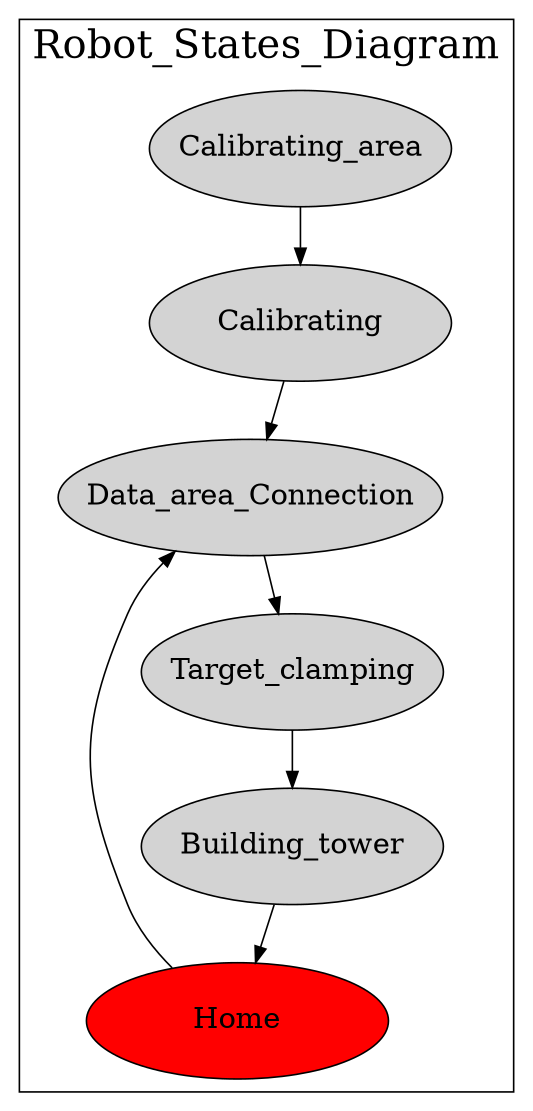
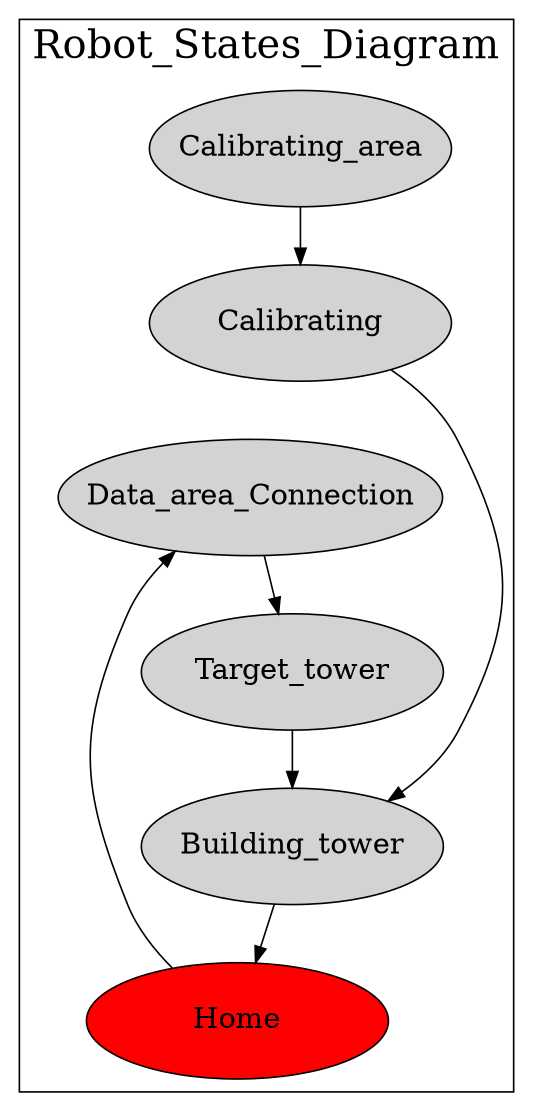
edge "Calibrating" -> "Data_area_Connection": now "Calibrating" -> "Building_tower"
node "Target_clamping": label "Target_clamping" -> "Target_tower"
